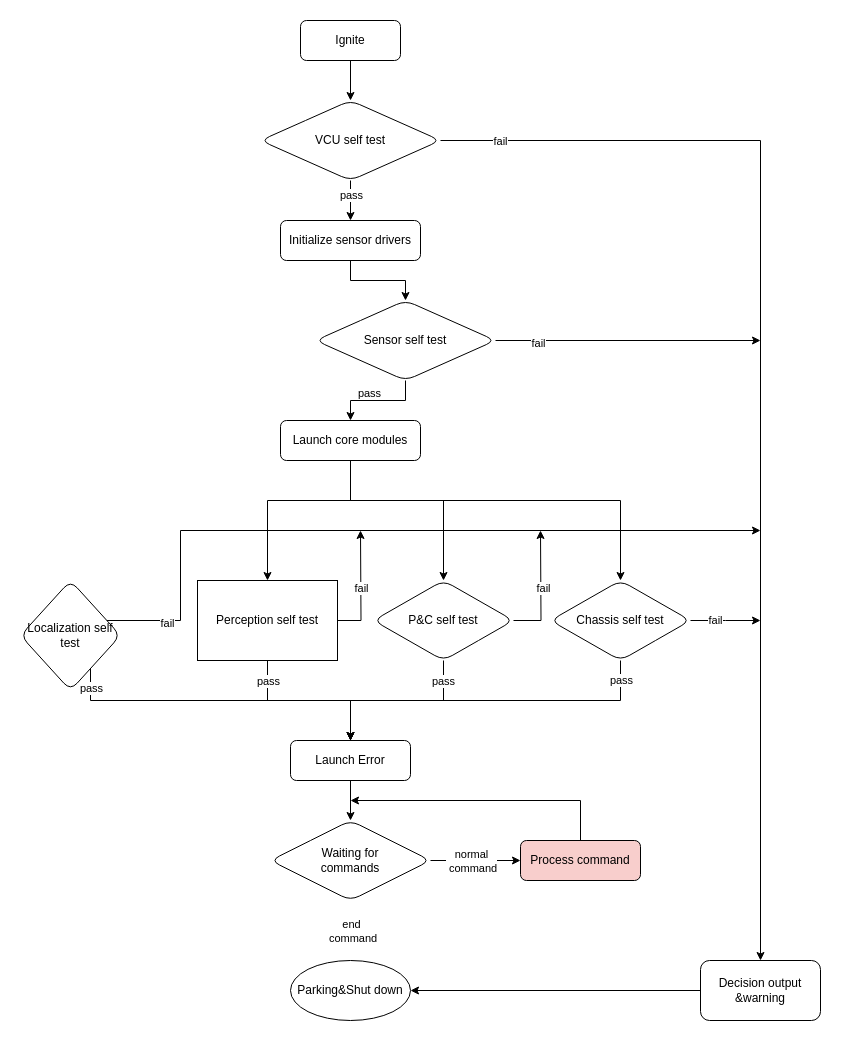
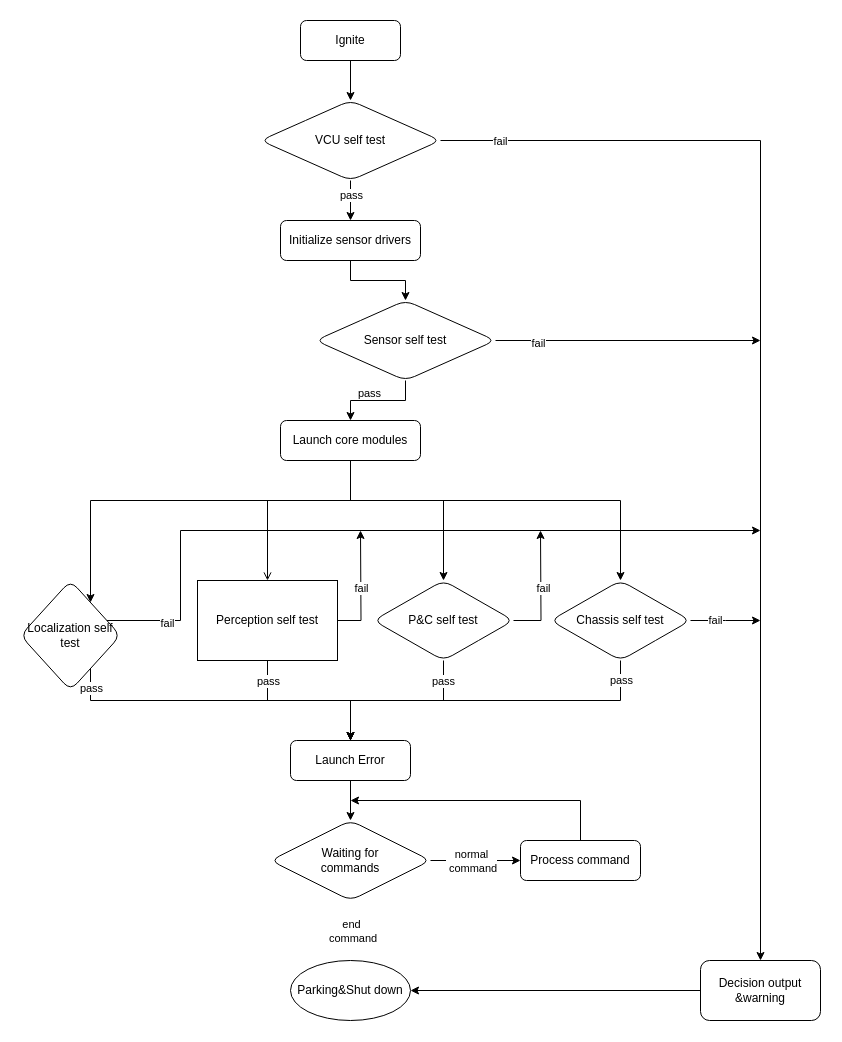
edge "Launch core modules" -> "Localization self test": added
edge "Launch core modules" -> "Perception self test": arrowhead classic -> open
node "Process command": fillcolor #f8cecc -> #ffffff
